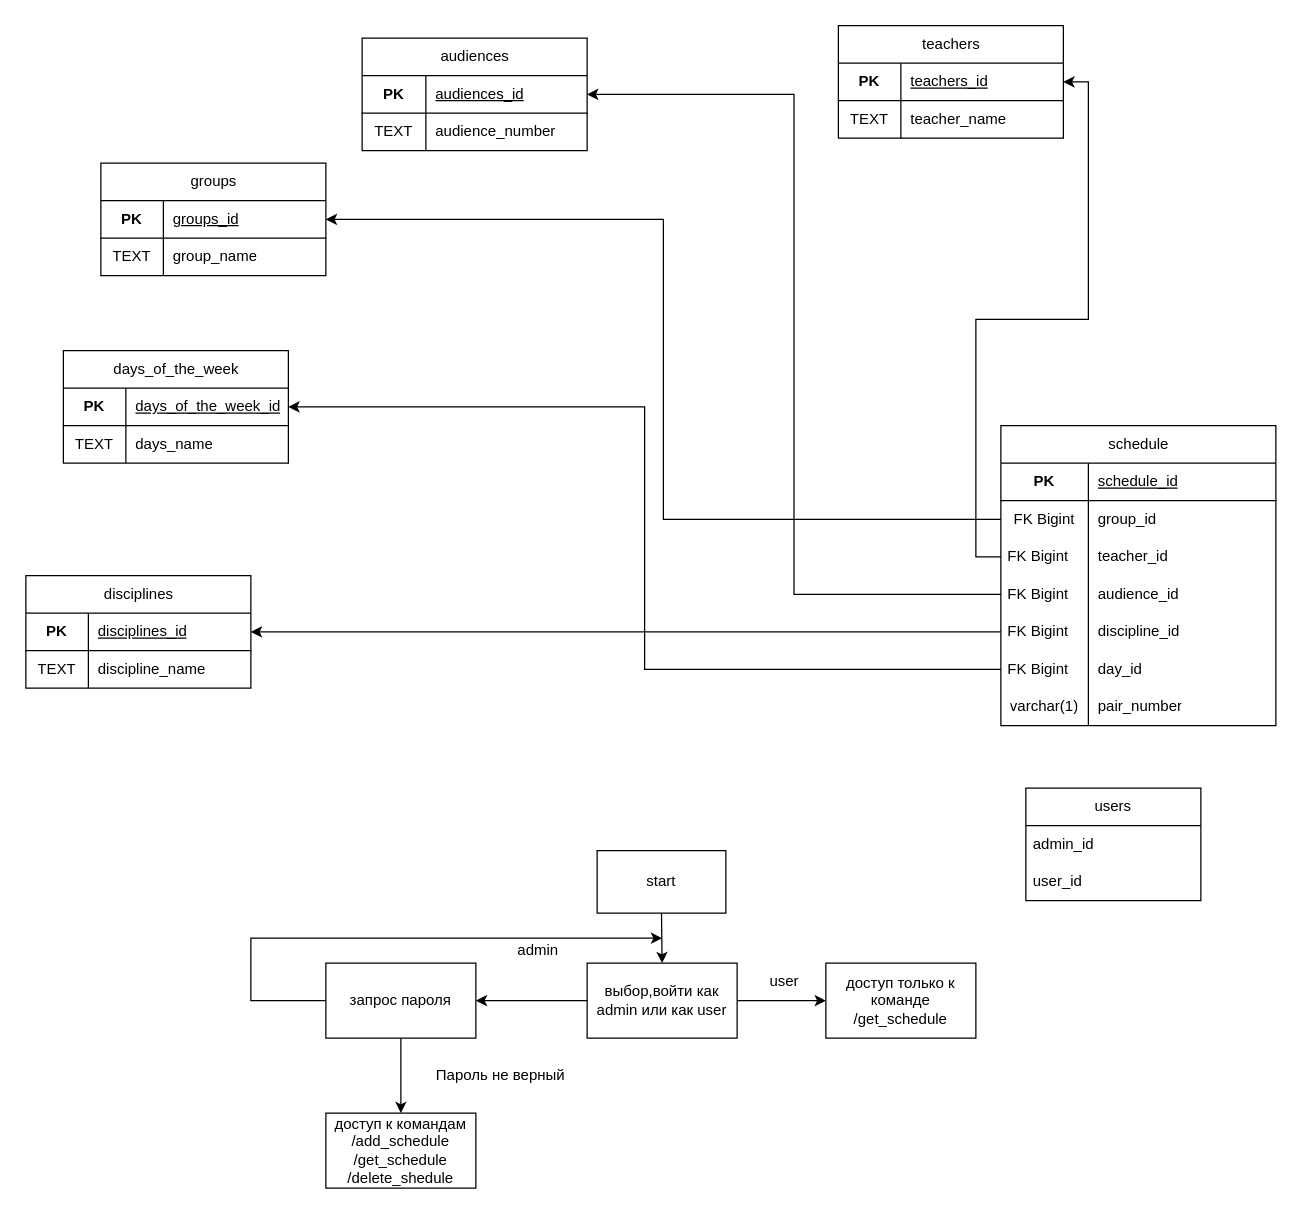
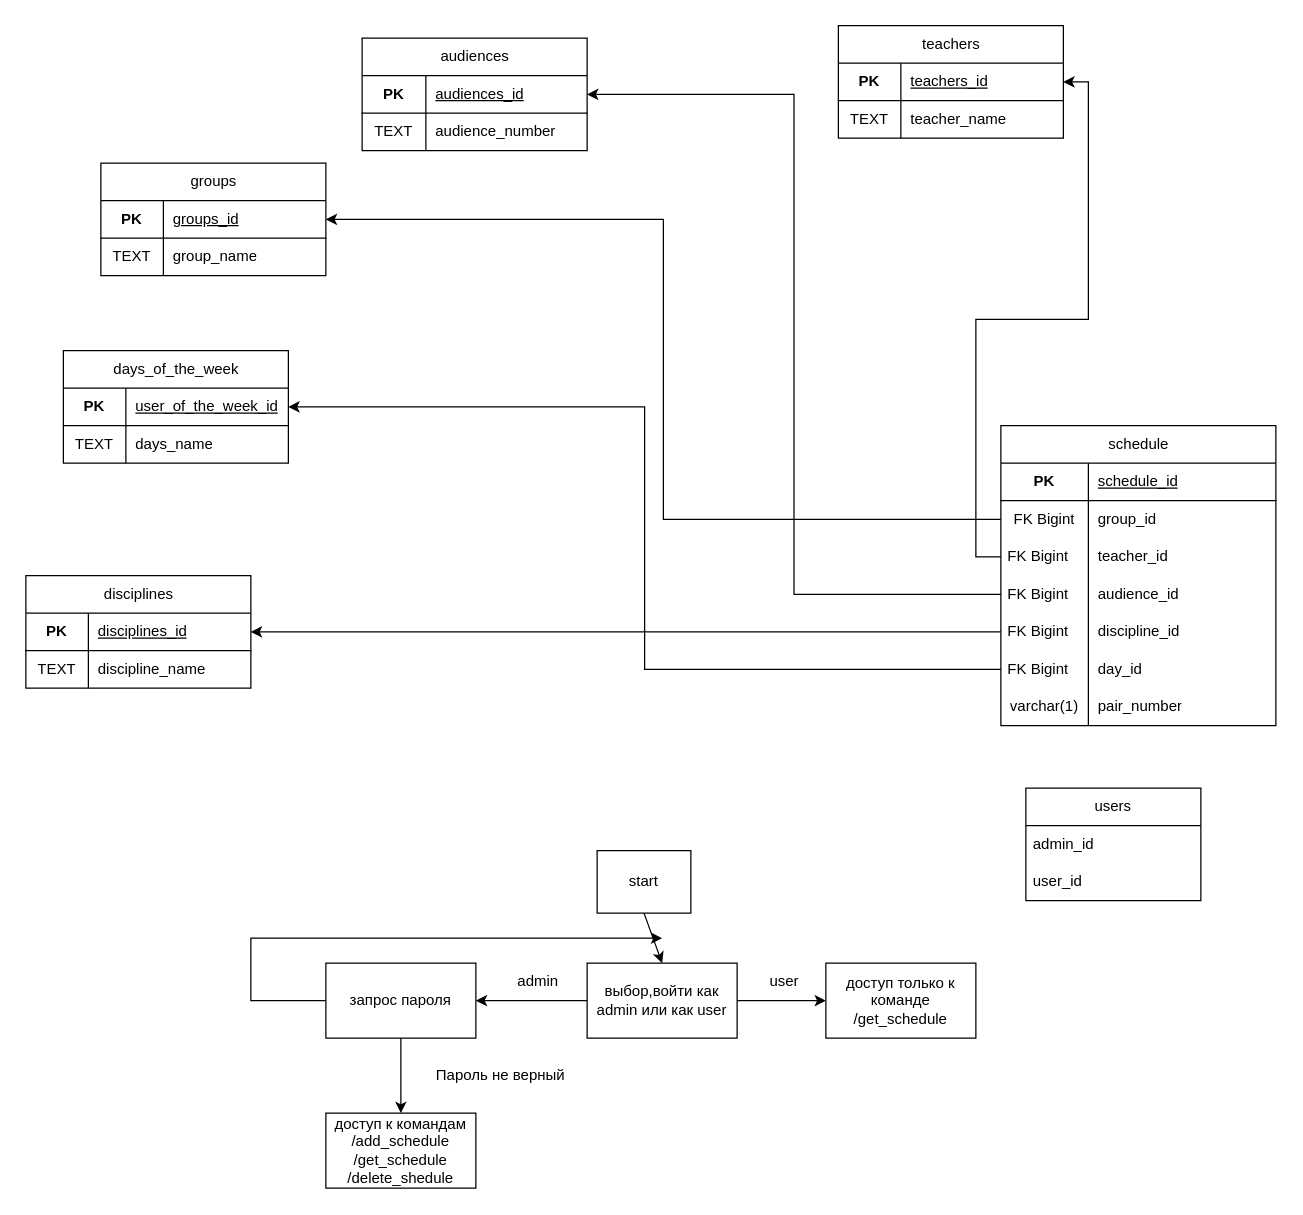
node "days_of_the_week_id": label "days_of_the_week_id" -> "user_of_the_week_id"
node "start": size 129x63 -> 94x63
node "admin": moved (538, 951) -> (538, 982)
